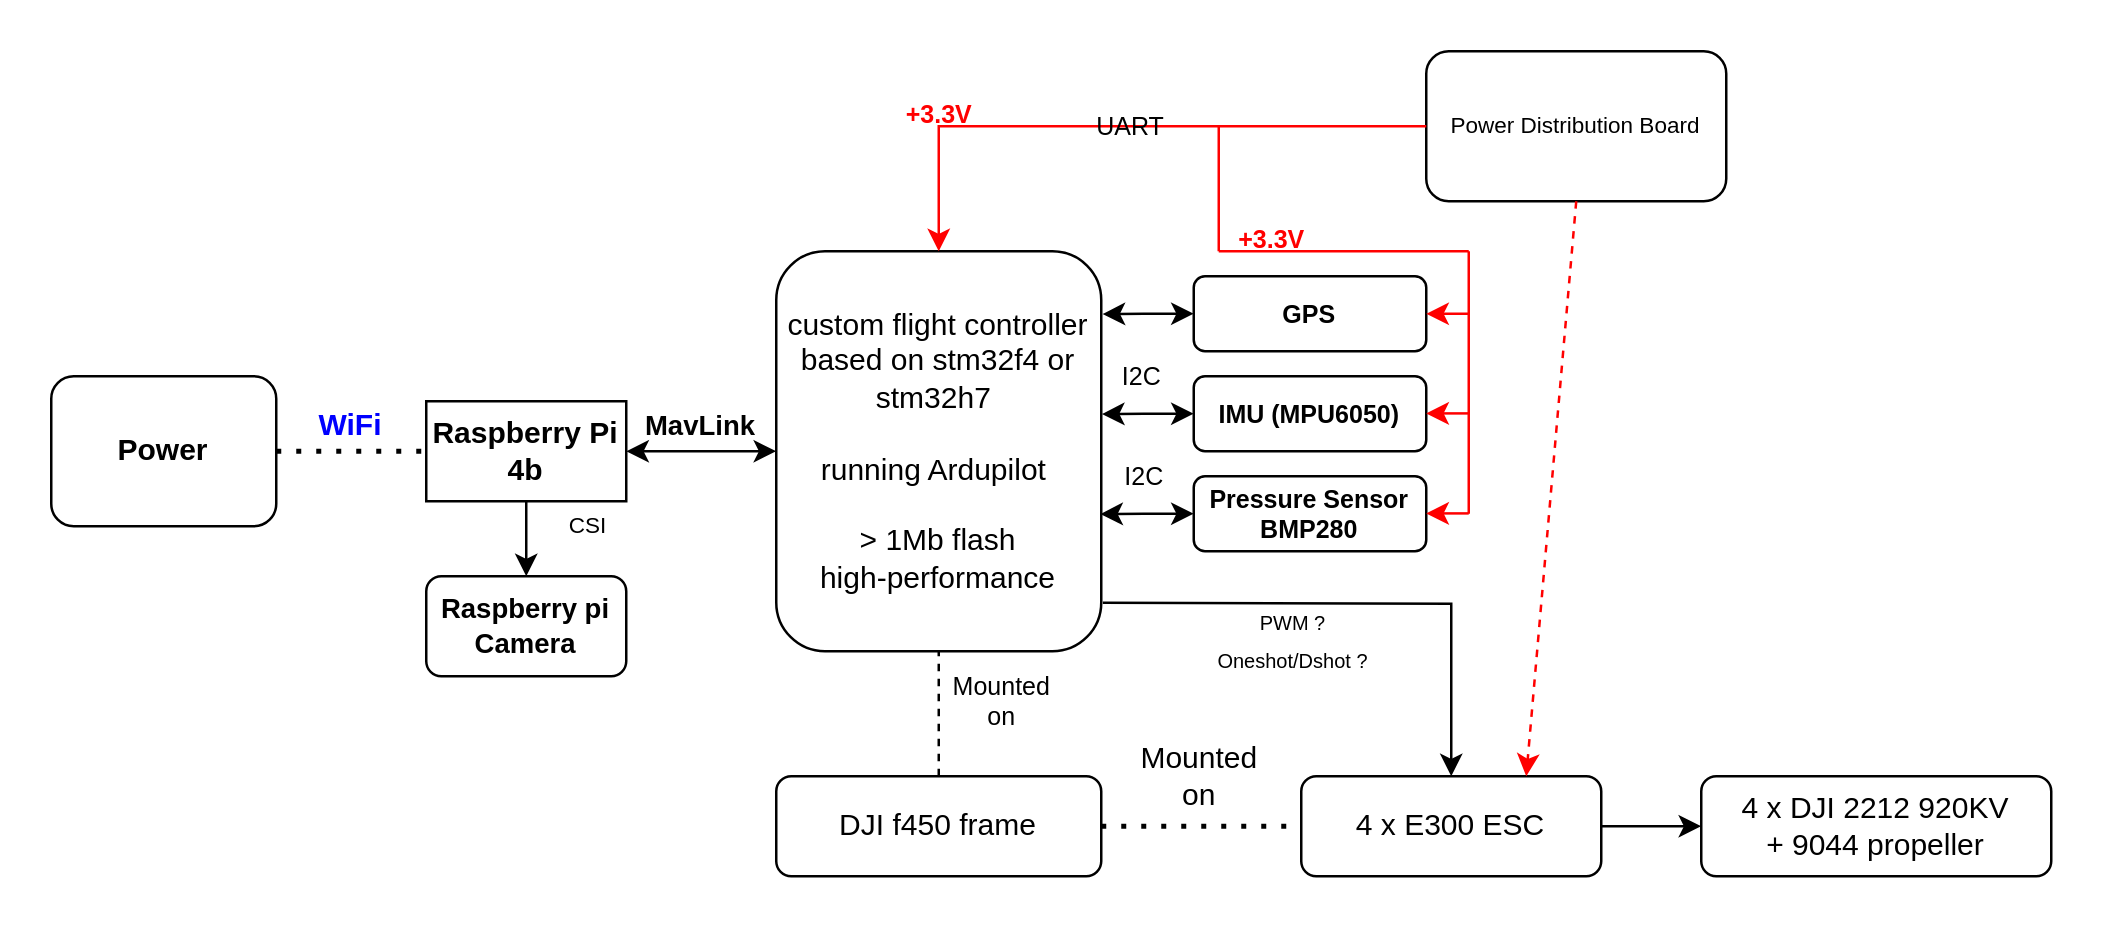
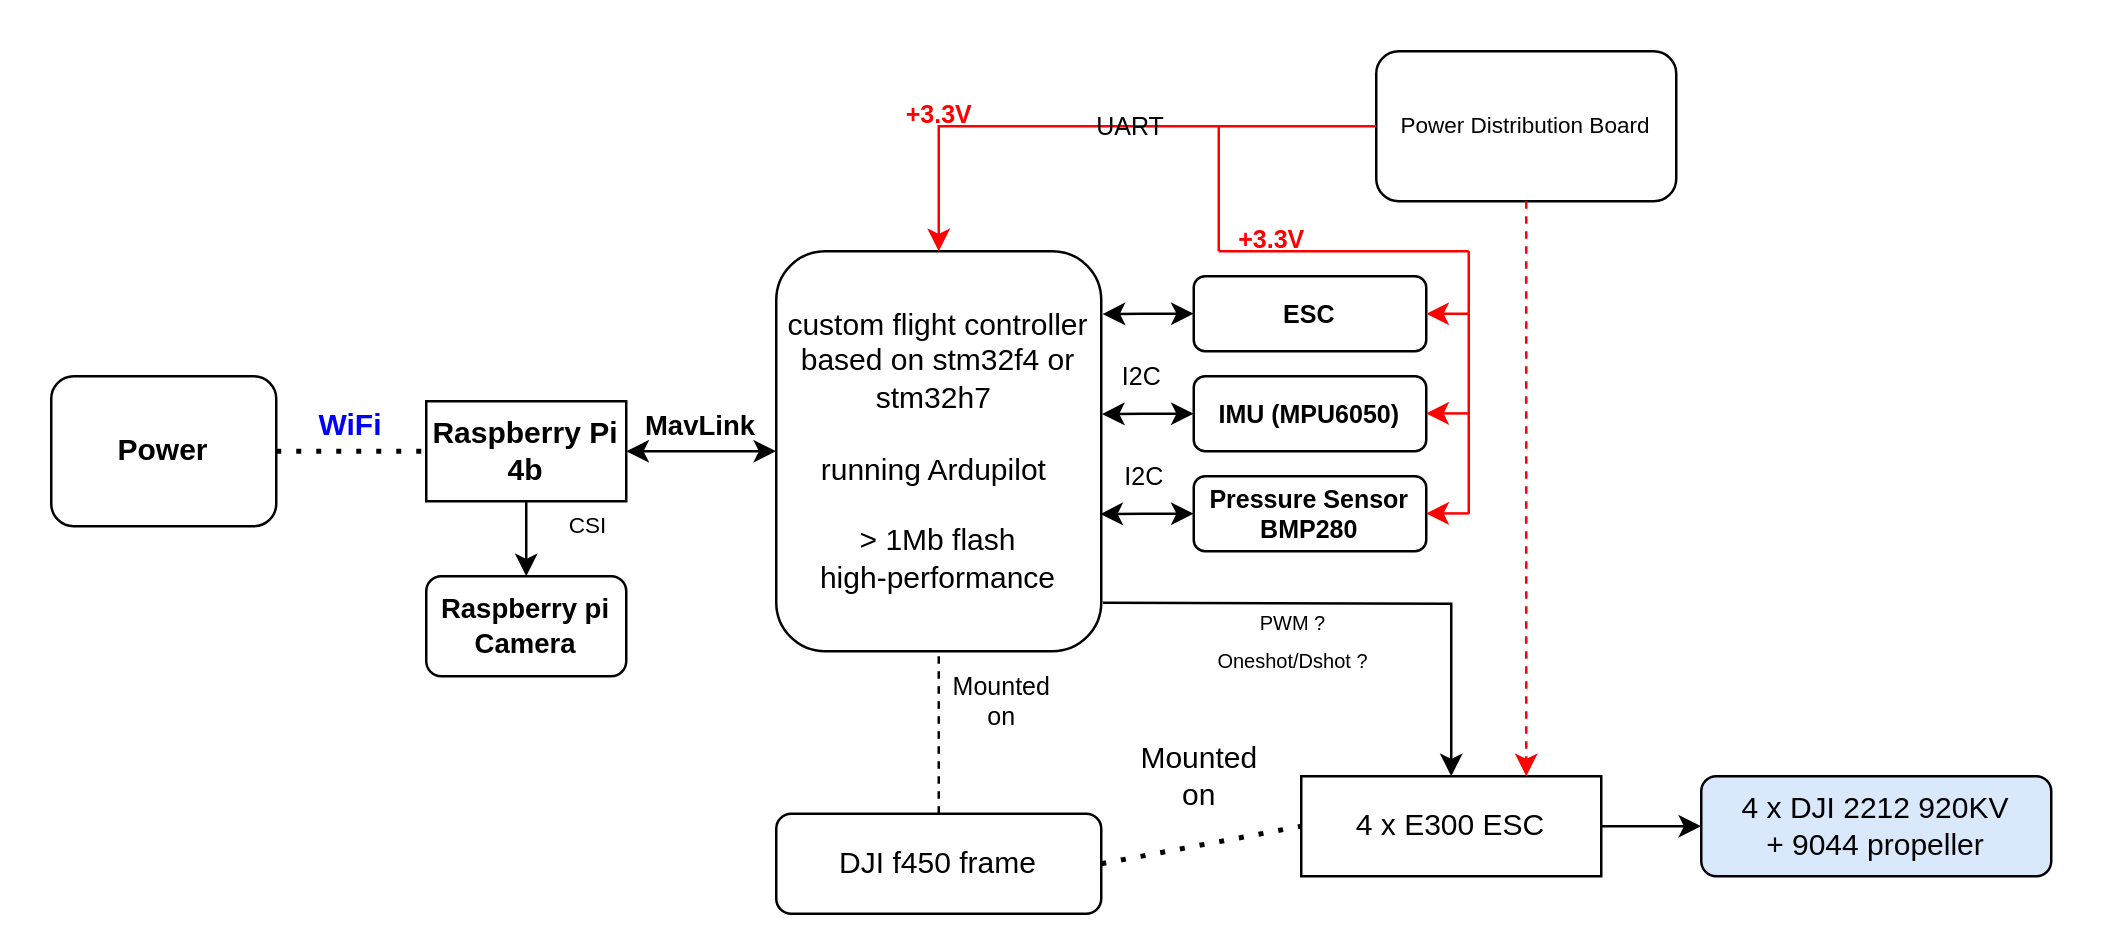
node "Power Distribution Board": moved (1576, 126) -> (1526, 126)
node "GPS": label "GPS" -> "ESC"
node "DJI f450 frame": moved (939, 826) -> (939, 864)
node "4 x E300 ESC": shape rounded rectangle -> rectangle
node "4 x DJI 2212 920KV + 9044 propeller": fillcolor #ffffff -> #dae8fc
